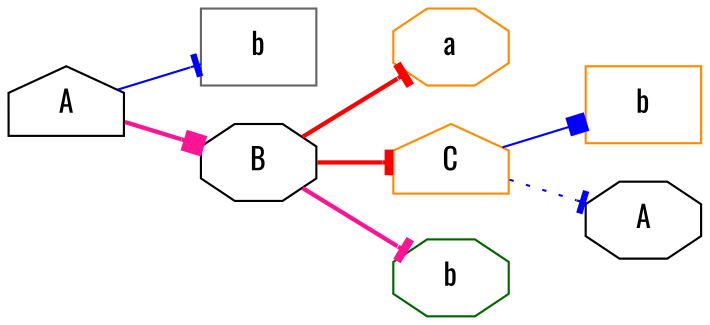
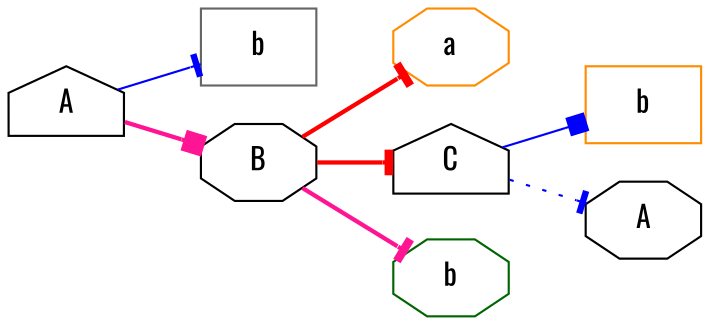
node "C": color darkorange -> black
